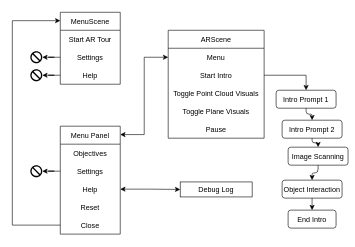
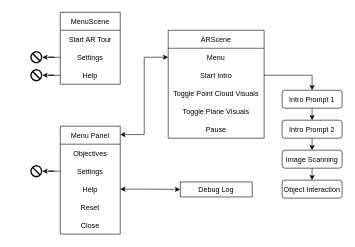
node "Intro Prompt 1": moved (306, 99) -> (312, 99)
node "Image Scanning": moved (318, 156) -> (312, 159)
edge "Object Interaction" -> "End Intro": removed
node "End Intro": removed
edge "Close" -> "MenuScene": removed
